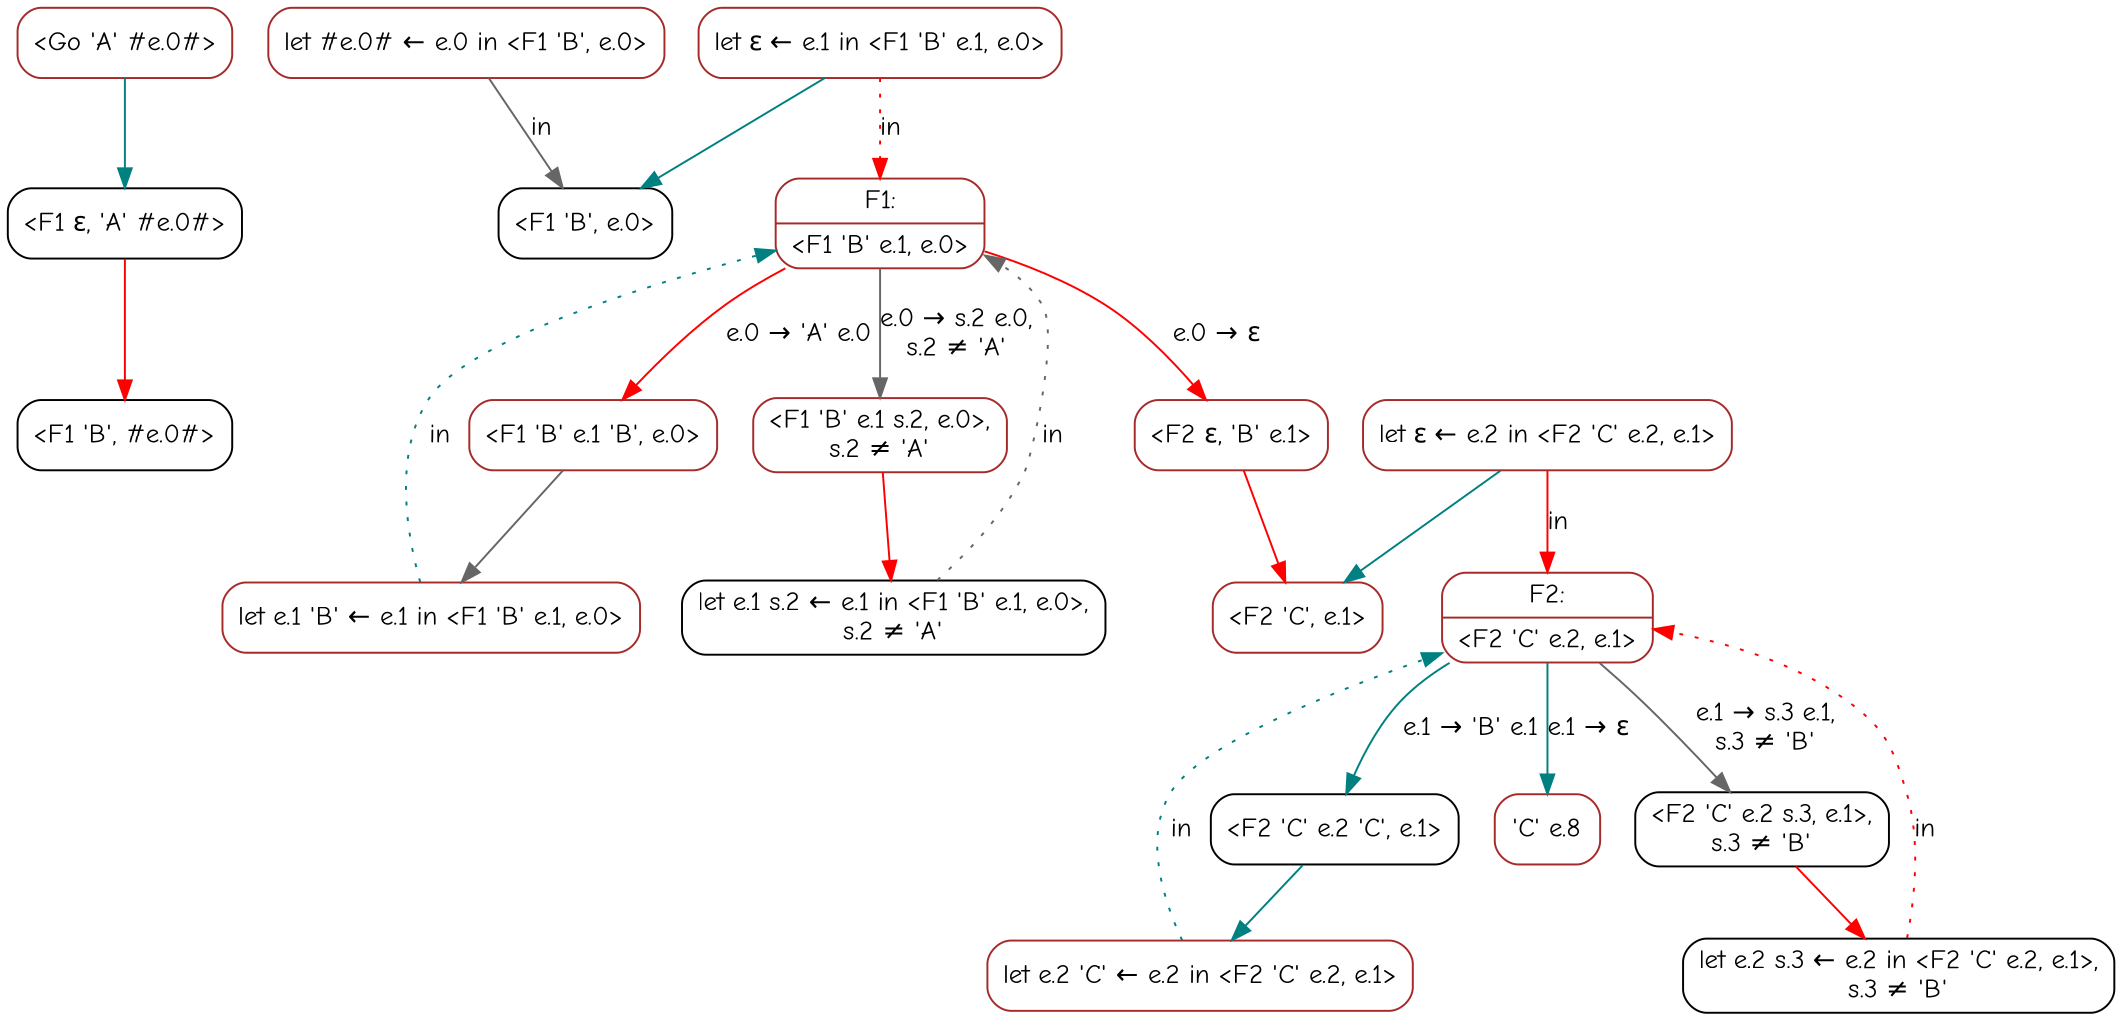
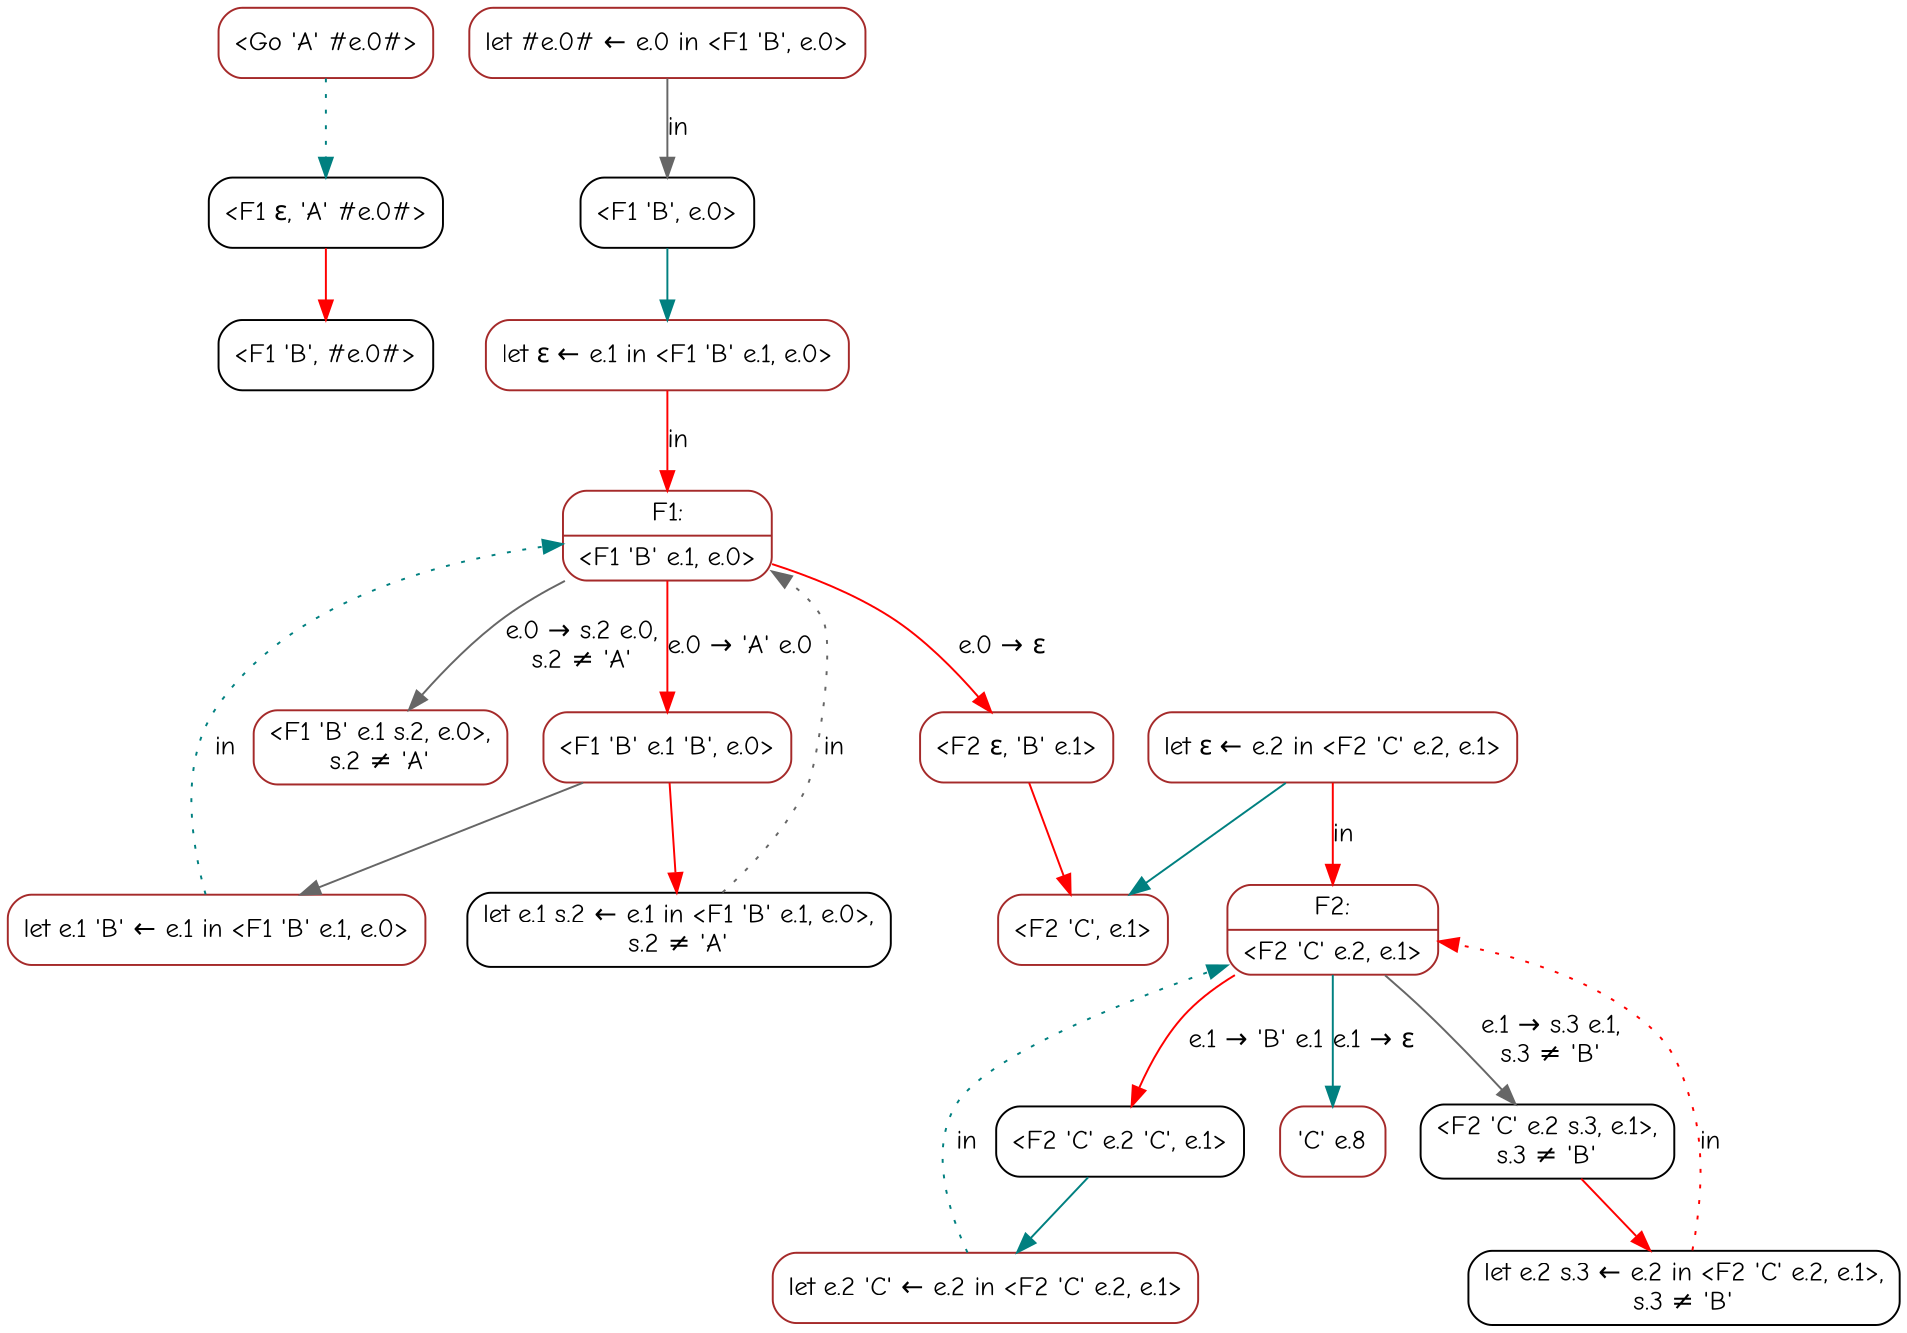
edge "let ε ← e.1 in <F1 'B' e.1, e.0>" -> "F1:": style dotted -> solid
edge "<Go 'A' #e.0#>" -> "<F1 ε, 'A' #e.0#>": style solid -> dotted
edge "let ε ← e.1 in <F1 'B' e.1, e.0>" -> "<F1 'B', e.0>": reversed
edge "<F1 'B' e.1 s.2, e.0>, s.2 ≠ 'A'" -> "let e.1 s.2 ← e.1 in <F1 'B' e.1, e.0>, s.2 ≠ 'A'": now "<F1 'B' e.1 'B', e.0>" -> "let e.1 s.2 ← e.1 in <F1 'B' e.1, e.0>, s.2 ≠ 'A'"
edge "F2:" -> "<F2 'C' e.2 'C', e.1>": color teal -> red
